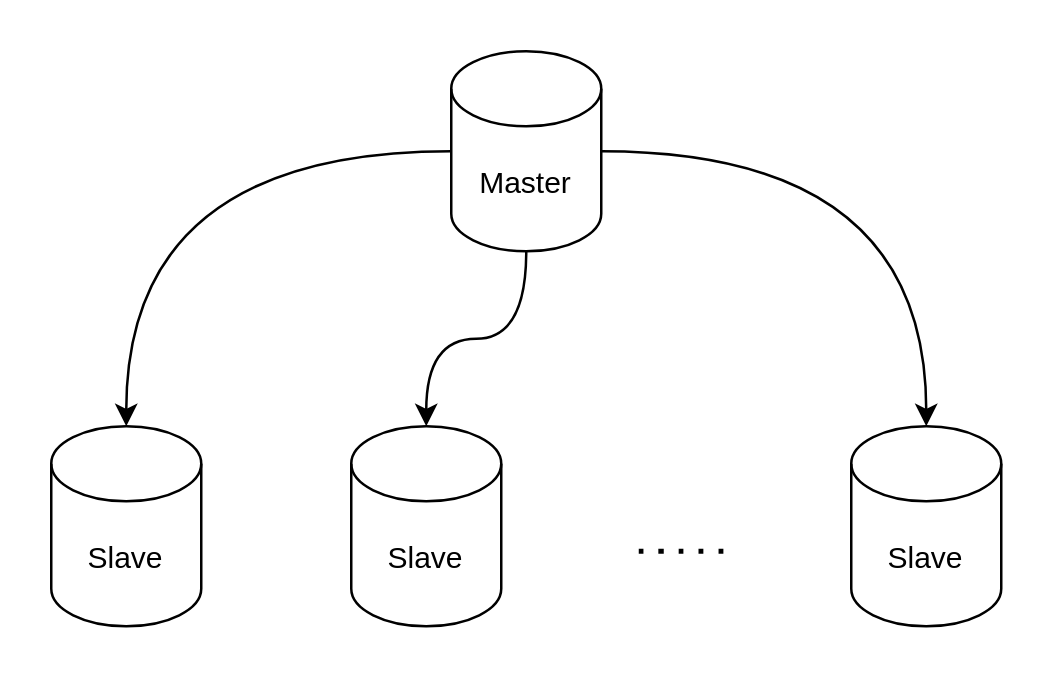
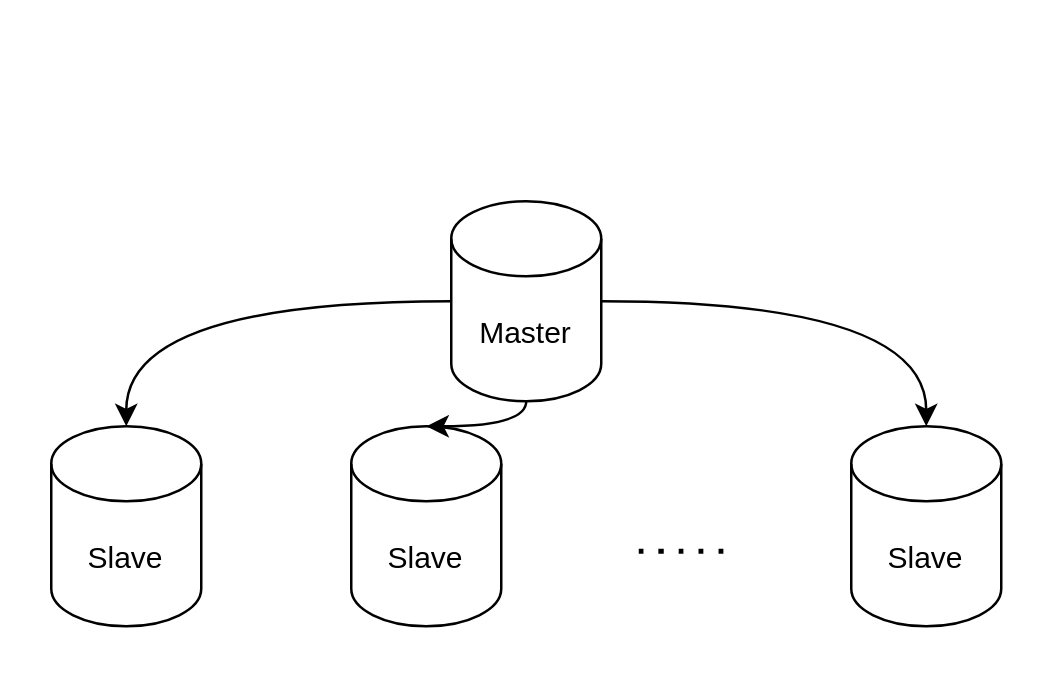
node "Master": moved (526, 151) -> (526, 301)
